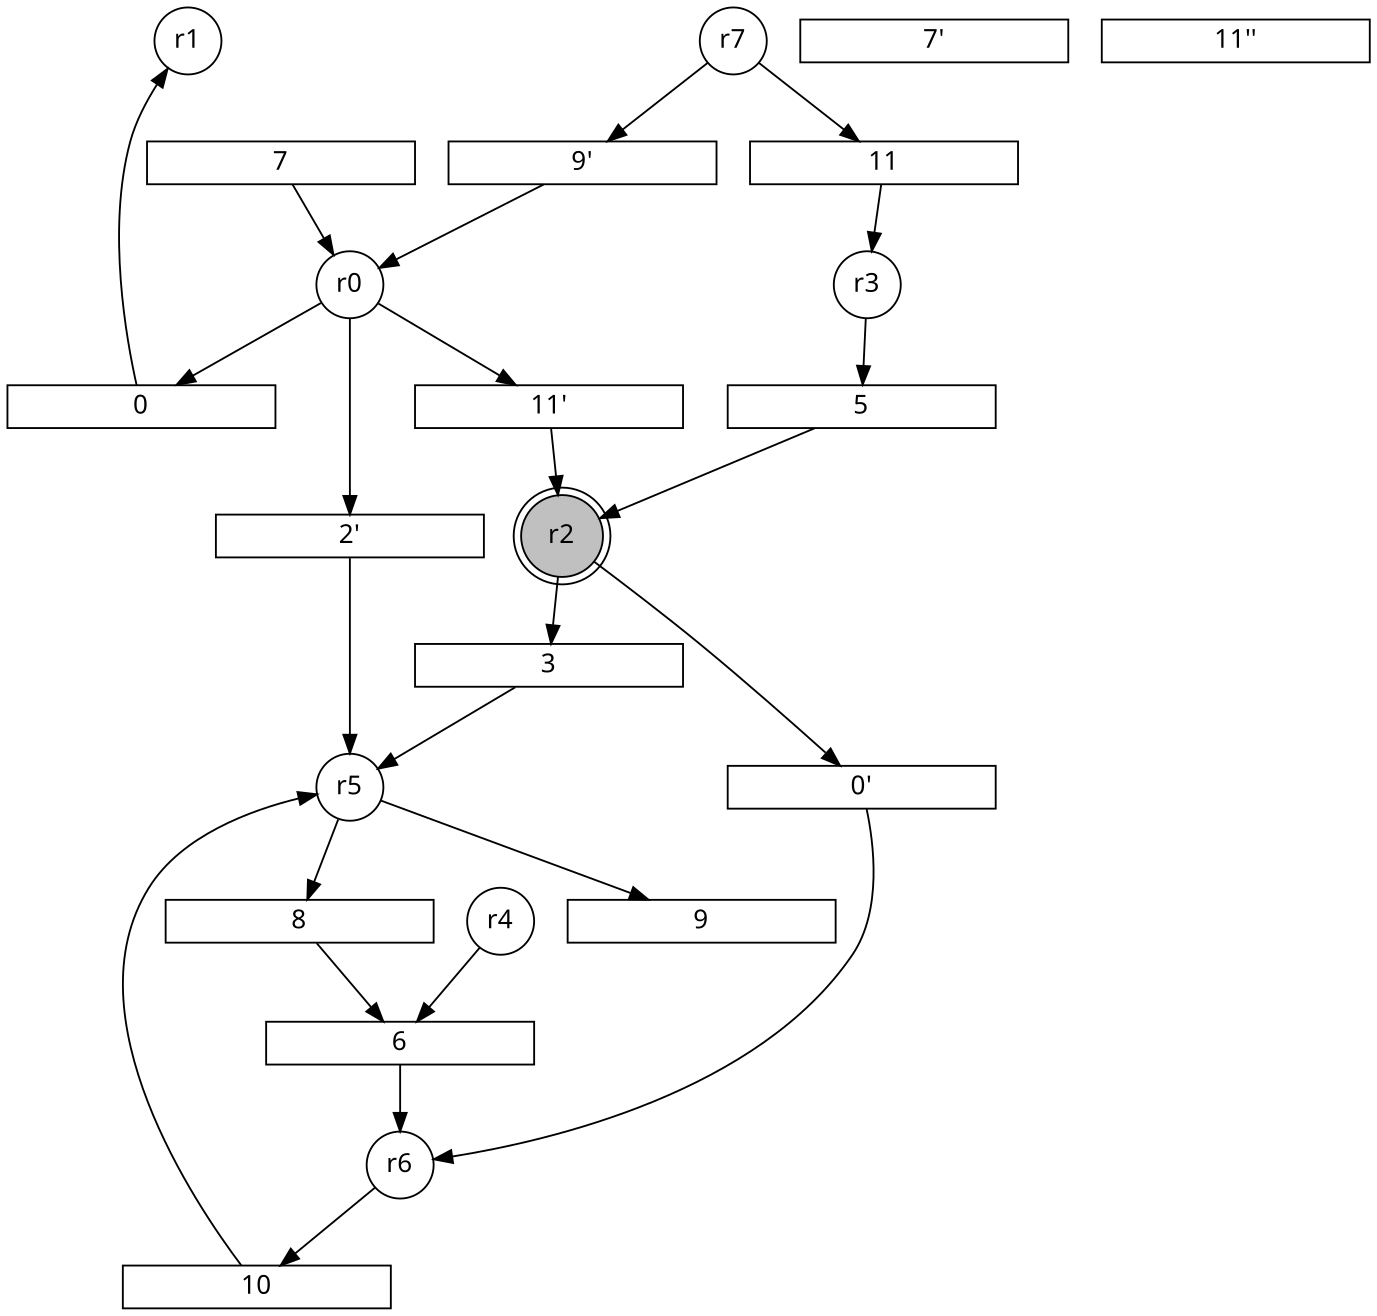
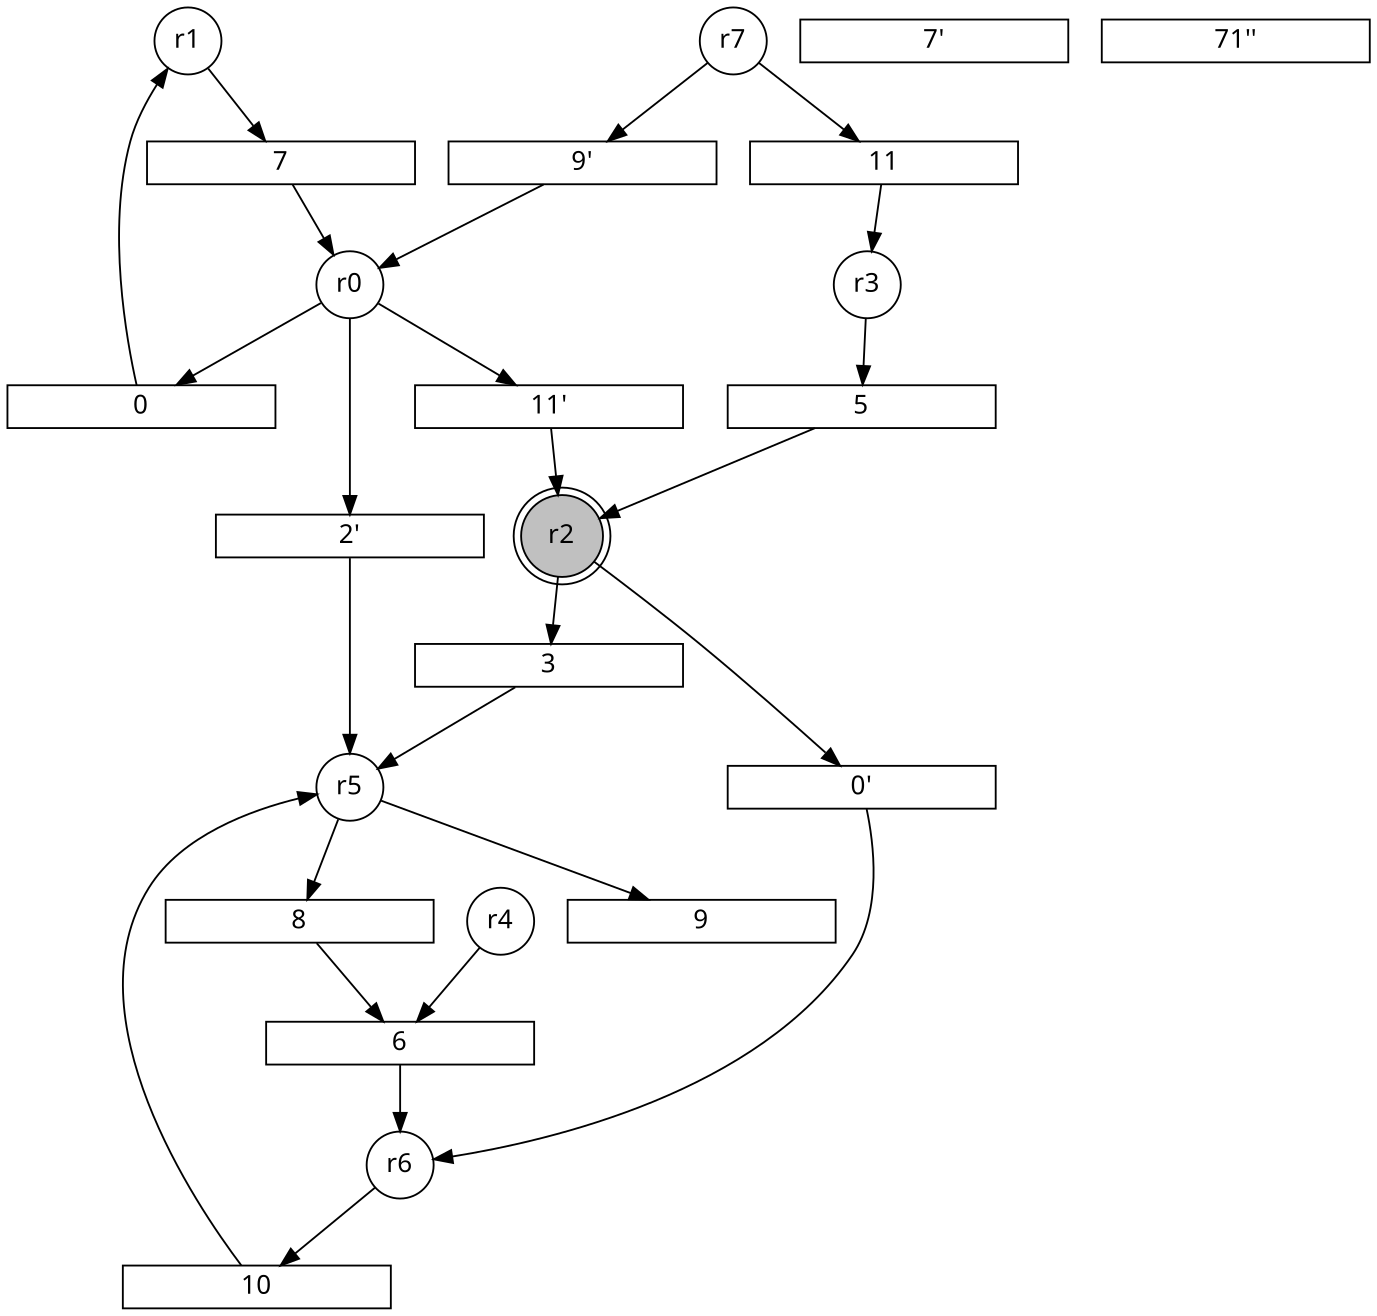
node "11''": label "11''" -> "71''"
edge "r1" -> "7": added
